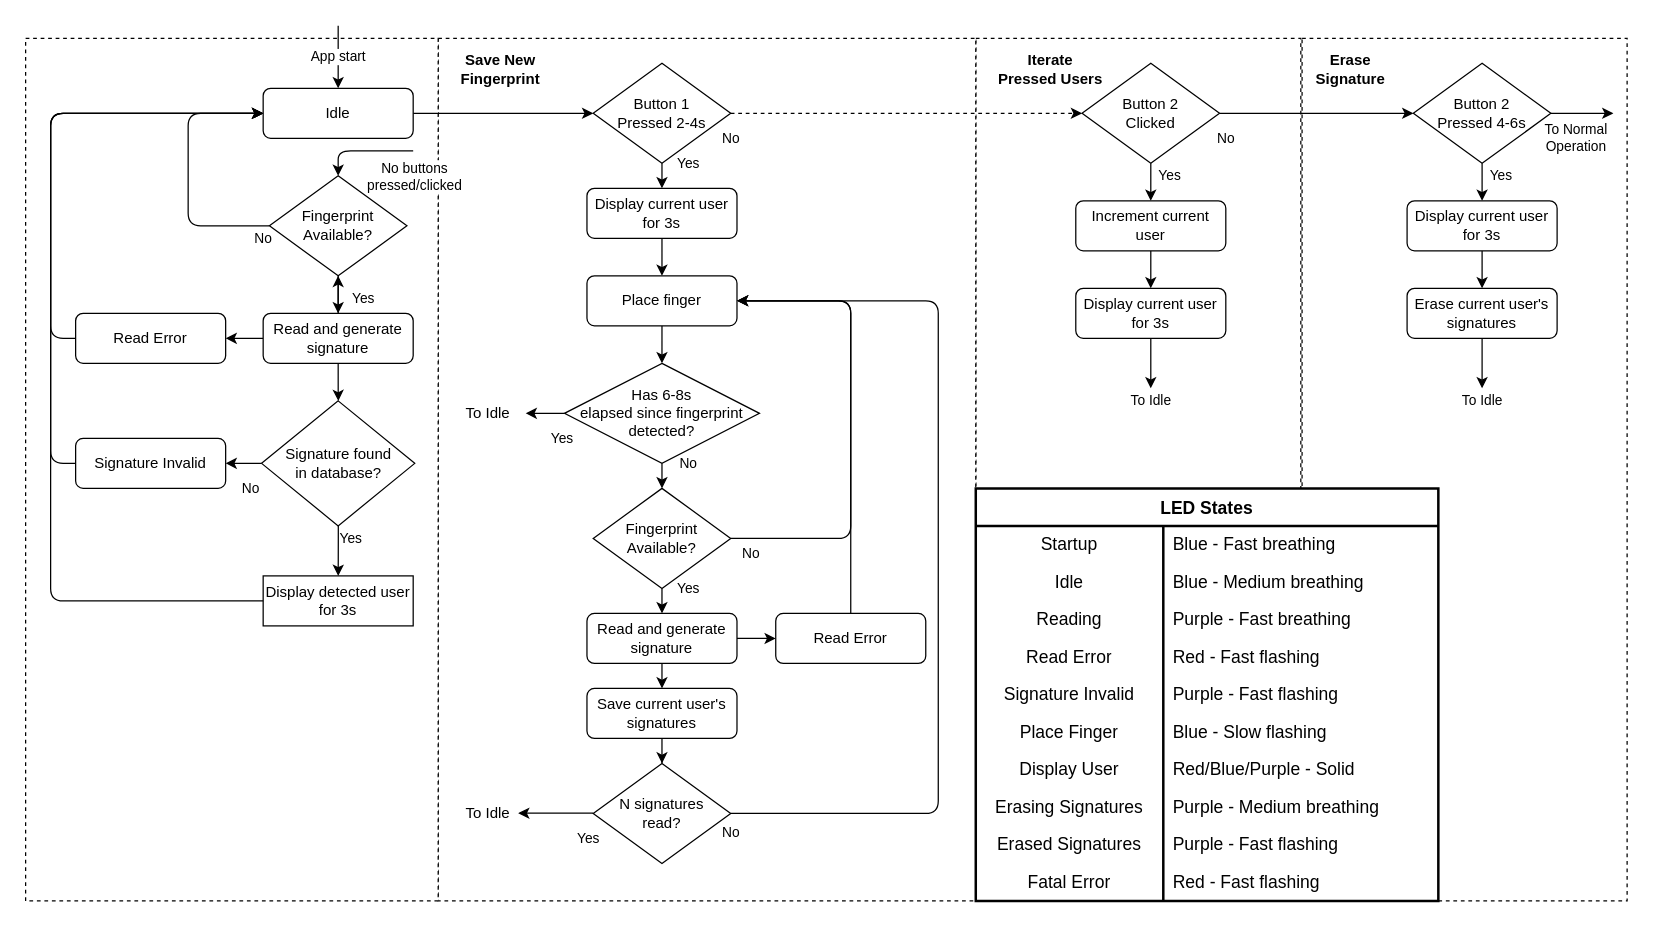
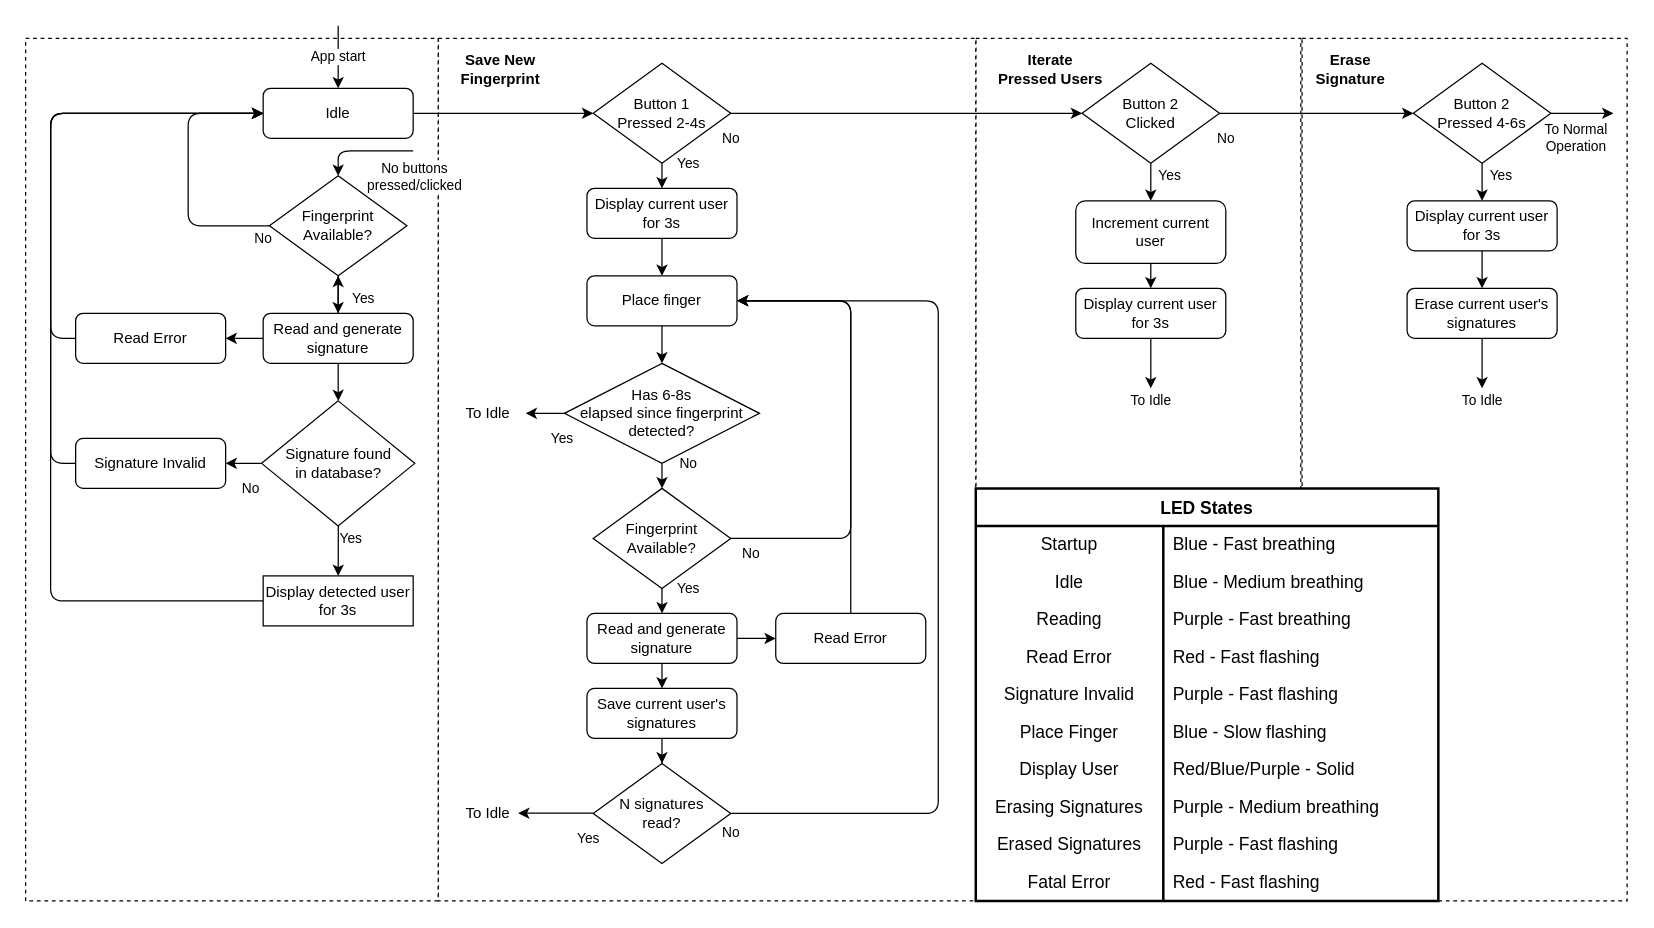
edge "Button 1 Pressed 2-4s" -> "Button 2 Clicked": style dashed -> solid
node "Increment current user": size 150x50 -> 150x63
